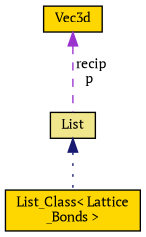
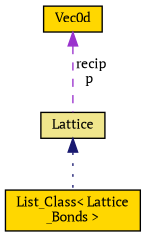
node "Vec3d": label "Vec3d" -> "Vec0d"
node "List": label "List" -> "Lattice"
